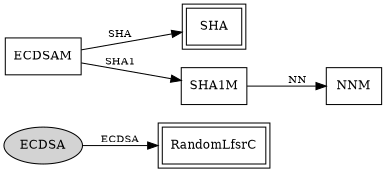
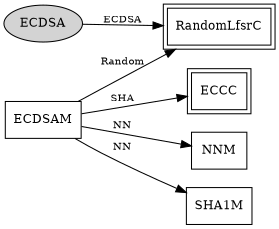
node "SHA": label "SHA" -> "ECCC"
edge "ECDSAM" -> "SHA1M": label "SHA1" -> "NN"
edge "ECDSAM" -> "RandomLfsrC": added, label "Random"
edge "SHA1M" -> "NNM": now "ECDSAM" -> "NNM"
